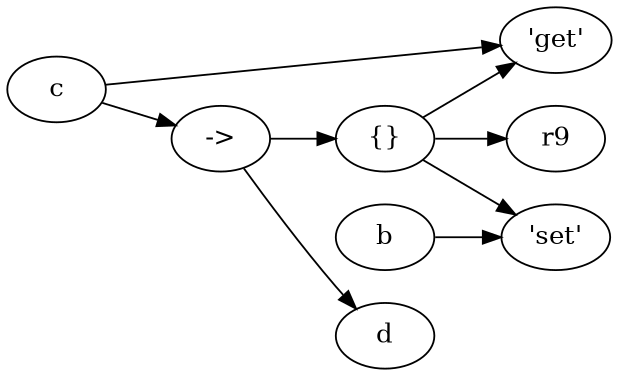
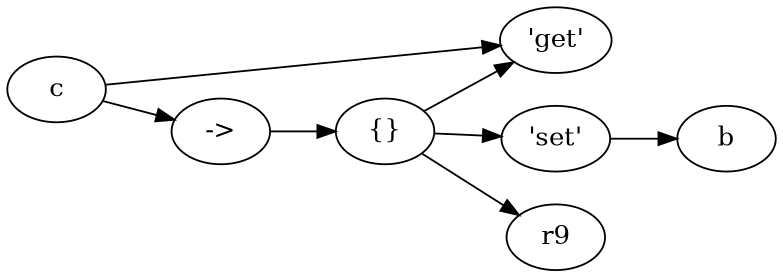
edge "b" -> "'set'": reversed
node "d": removed
